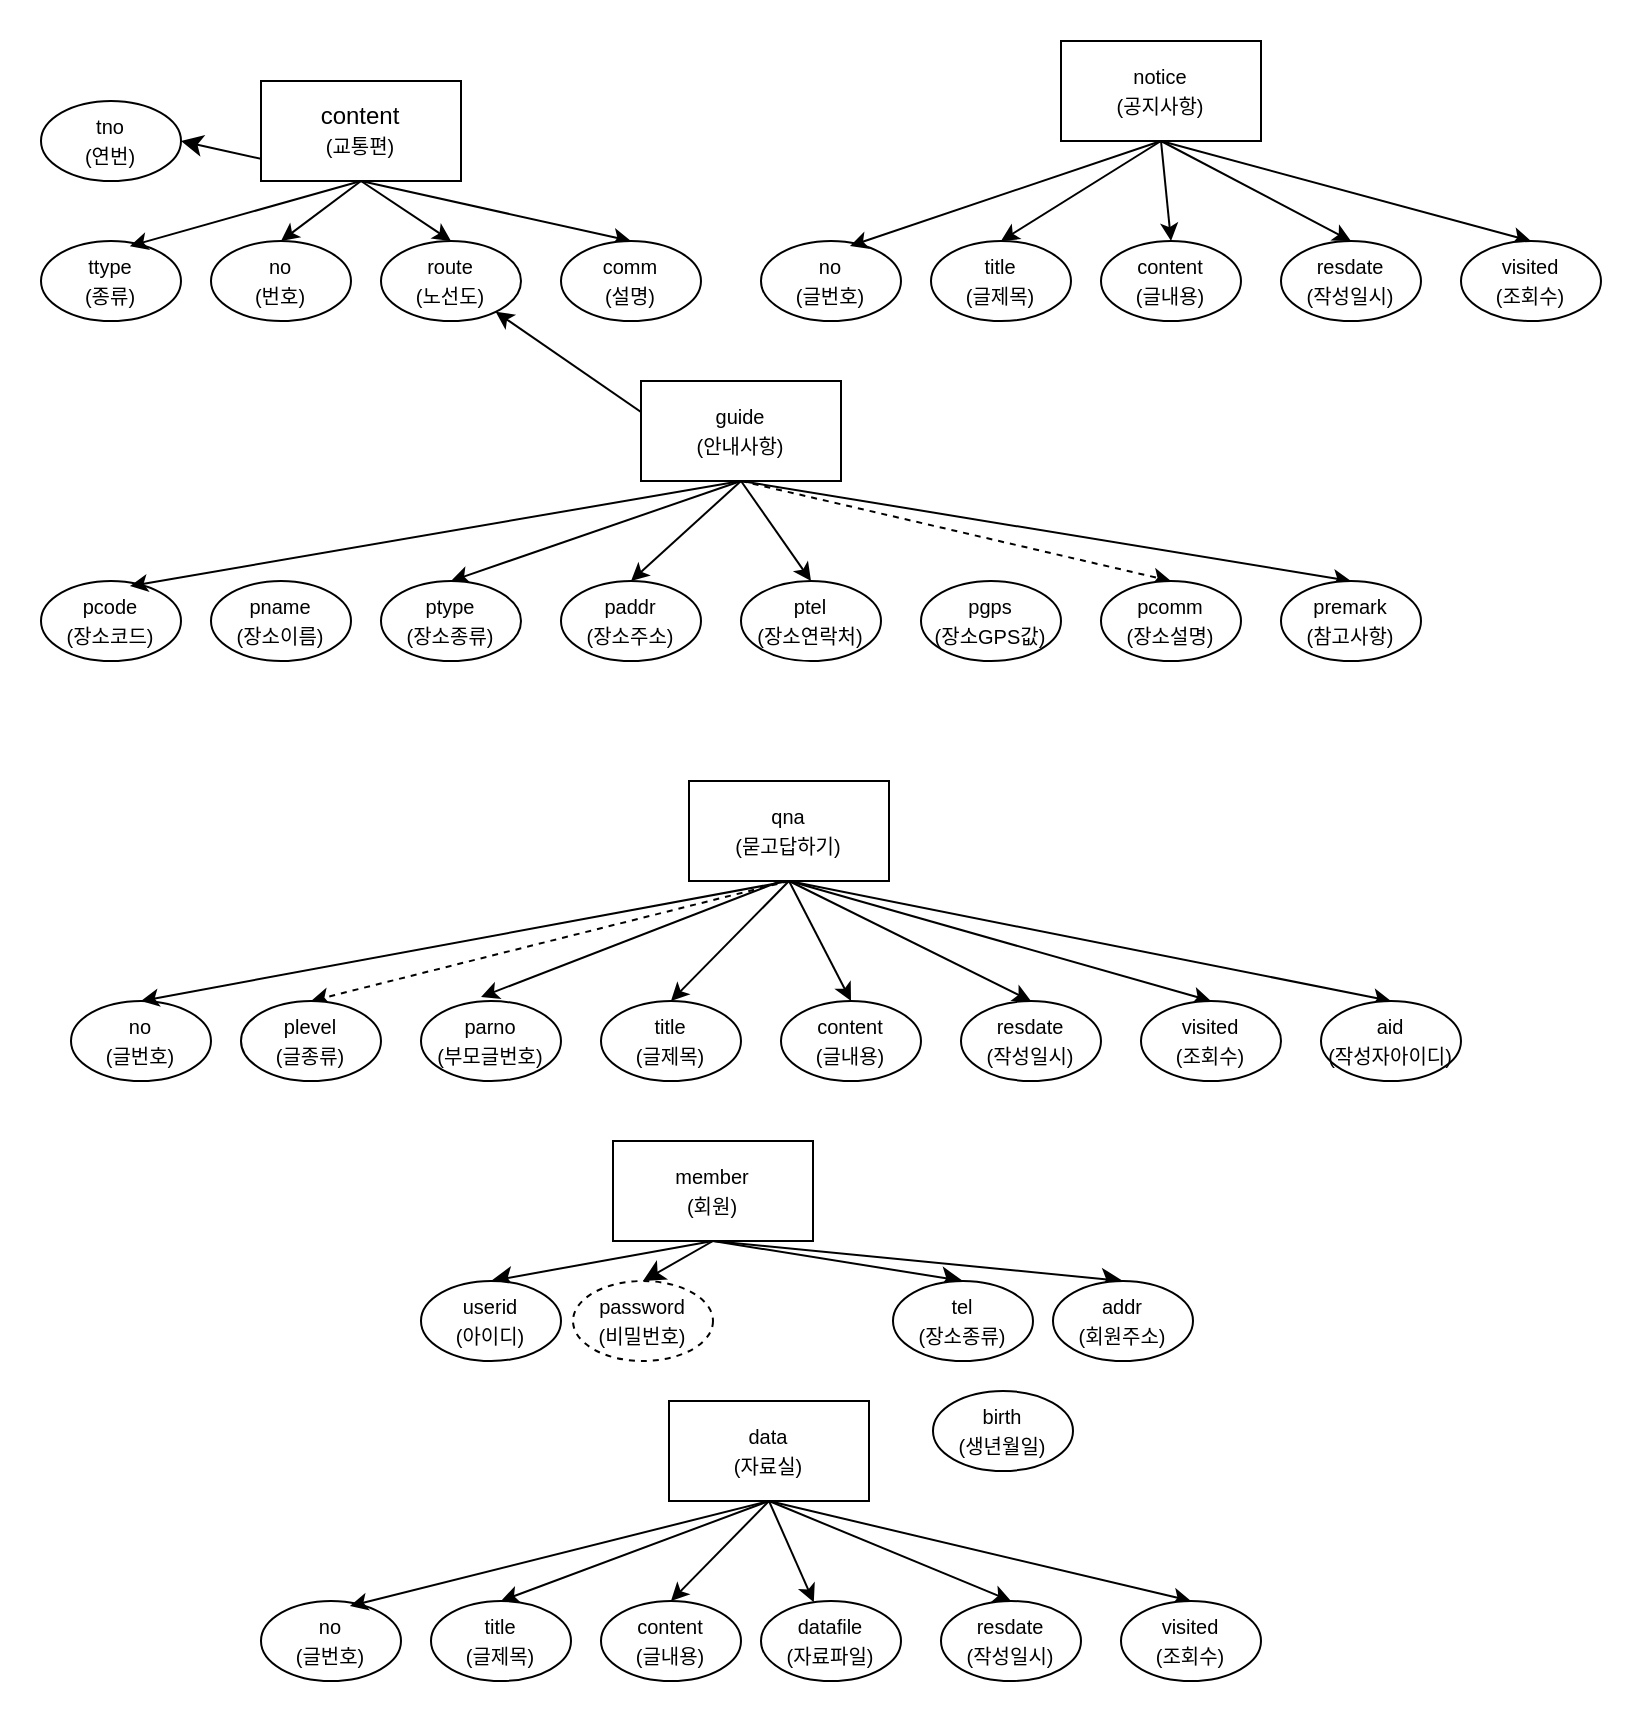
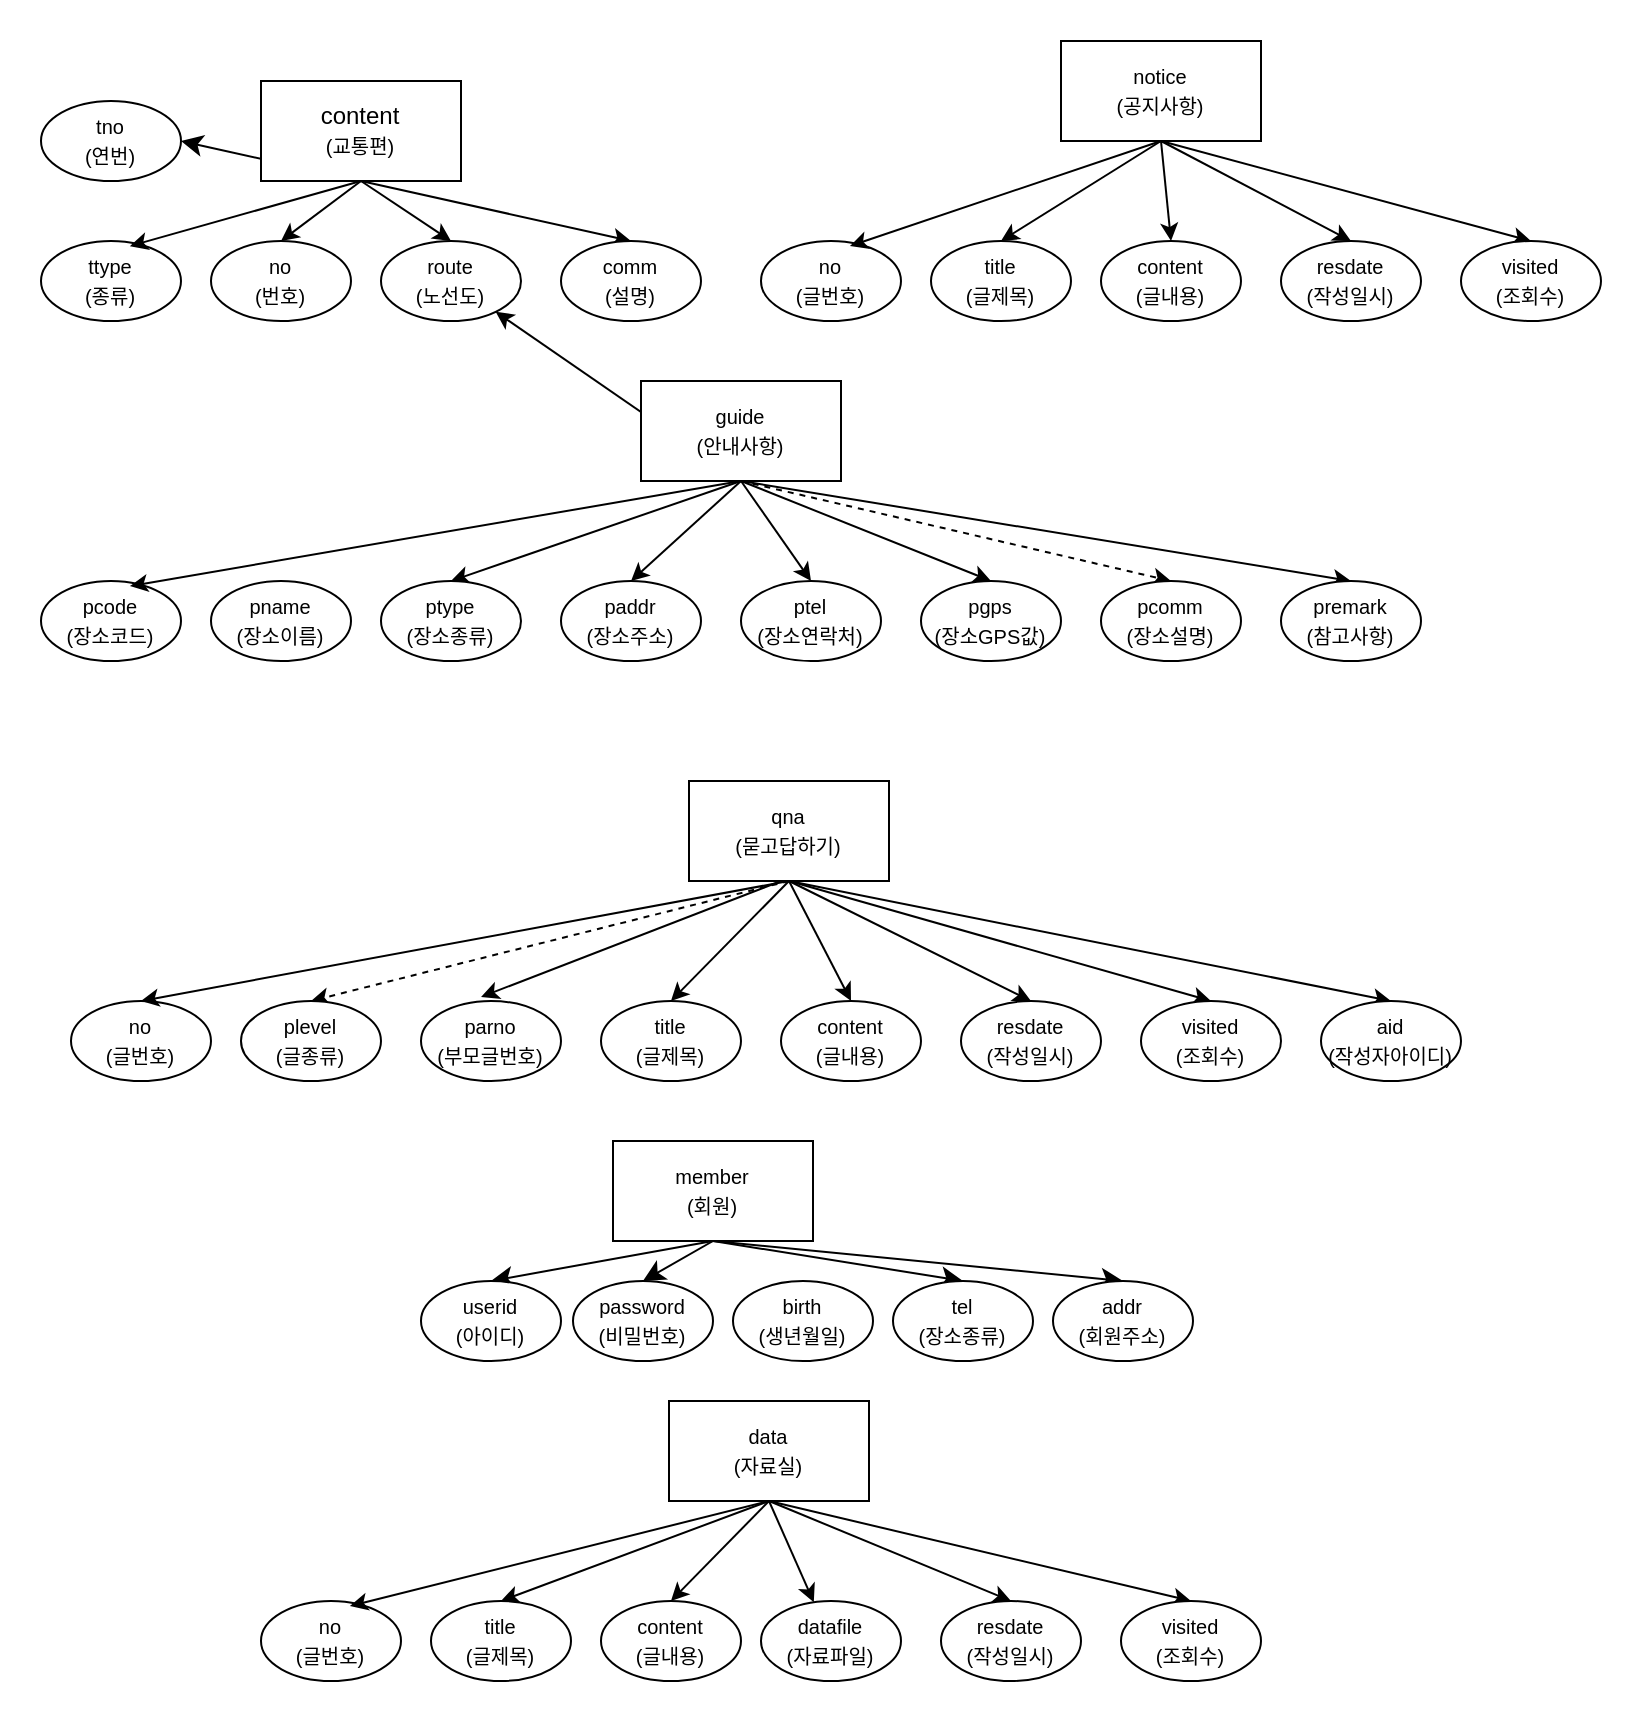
edge "guide (안내사항)" -> "pgps (장소GPS값)": added
node "password (비밀번호)": style dashed -> solid
node "birth (생년월일)": moved (1003, 1431) -> (803, 1321)
